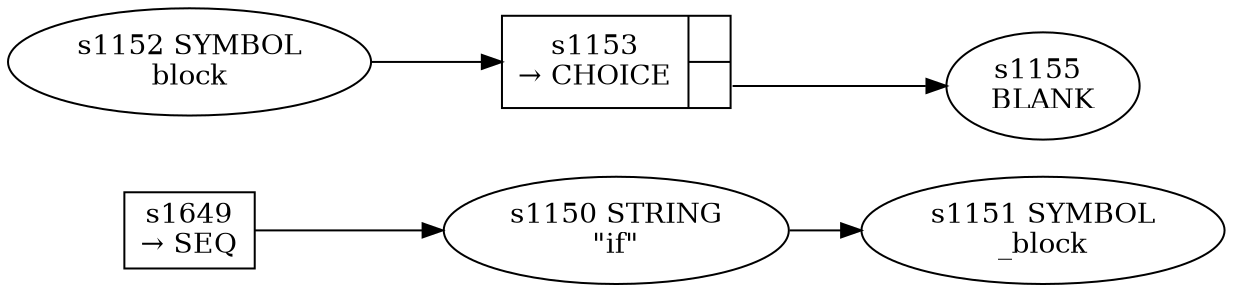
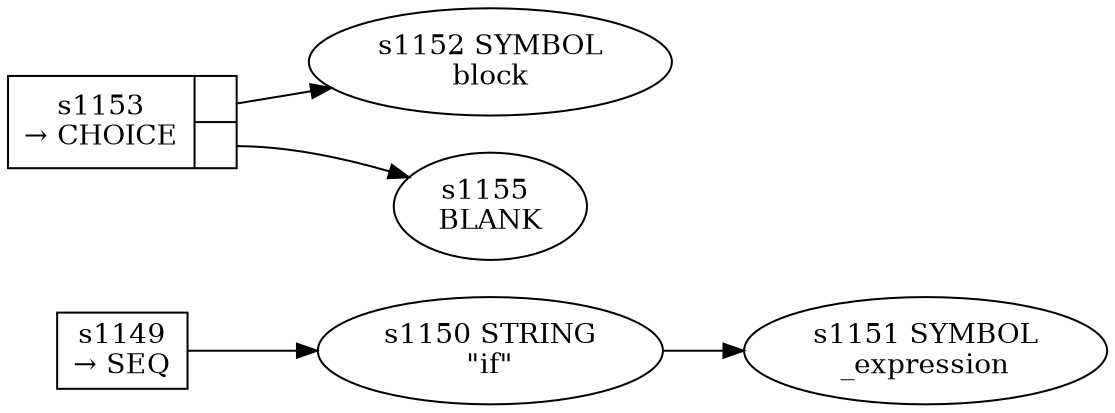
edge "s1152 SYMBOL block" -> "s1153": reversed
node "s1649 → SEQ": label "s1649 → SEQ" -> "s1149 → SEQ"
node "s1151 SYMBOL _block": label "s1151 SYMBOL _block" -> "s1151 SYMBOL _expression"
